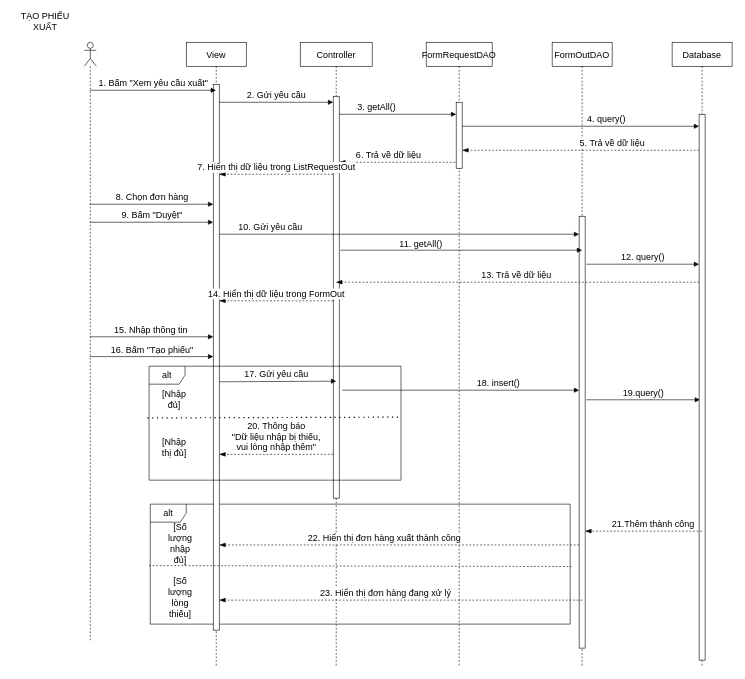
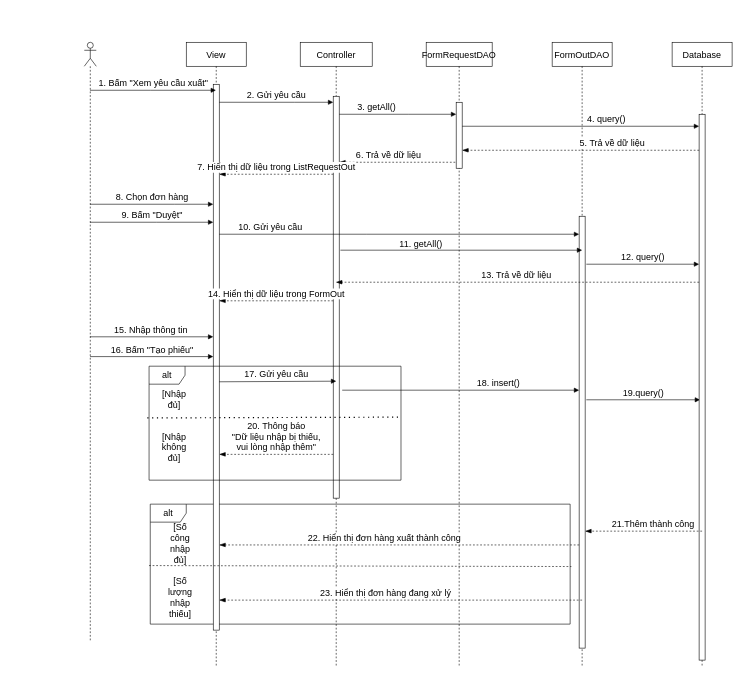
node "TẠO PHIẾU XUẤT": removed
node "[Nhập thị đủ]": label "[Nhập thị đủ]" -> "[Nhập không đủ]"
node "[Số lượng nhập đủ]": label "[Số lượng nhập đủ]" -> "[Số công nhập đủ]"
node "[Số lượng lòng thiếu]": label "[Số lượng lòng thiếu]" -> "[Số lượng nhập thiếu]"
